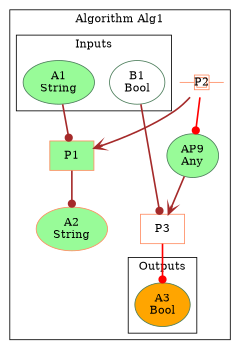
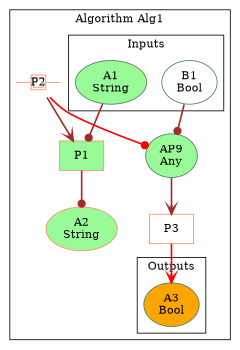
edge "B1 Bool" -> "P3": now "B1 Bool" -> "AP9 Any"
edge "P3" -> "A3 Bool": arrowhead dot -> vee
